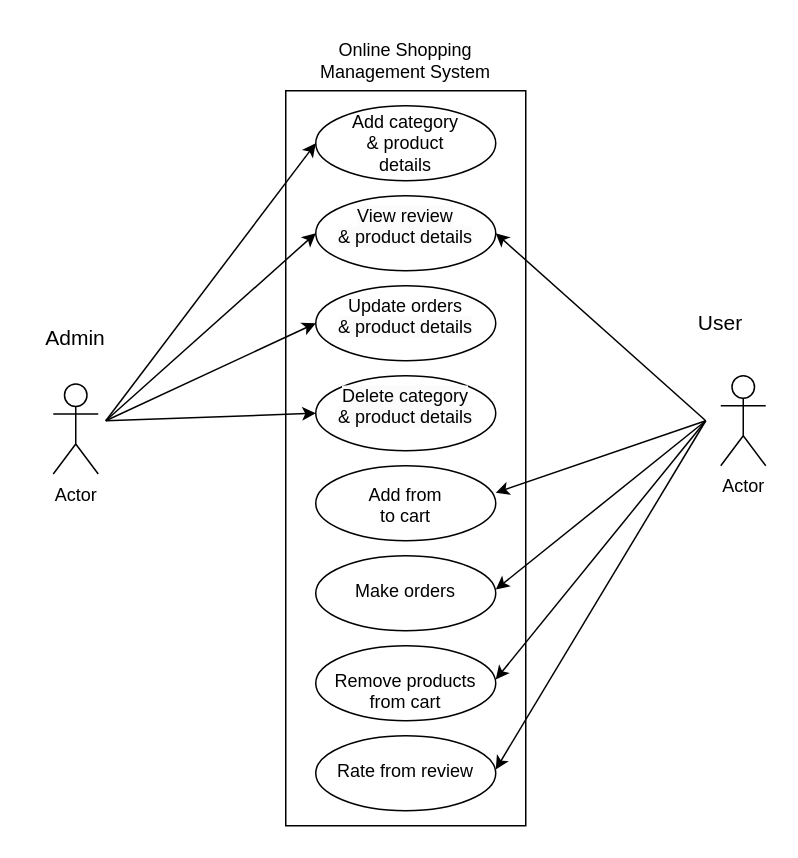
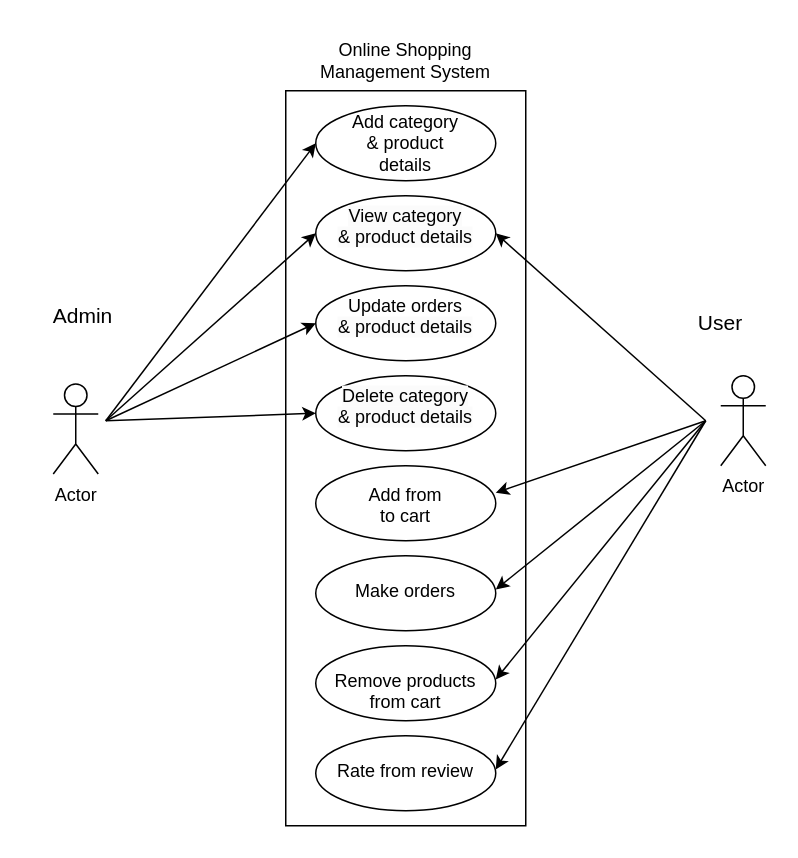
node "View review& product details": label "View review& product details" -> "View category& product details"
node "Admin": moved (76, 338) -> (83, 316)
